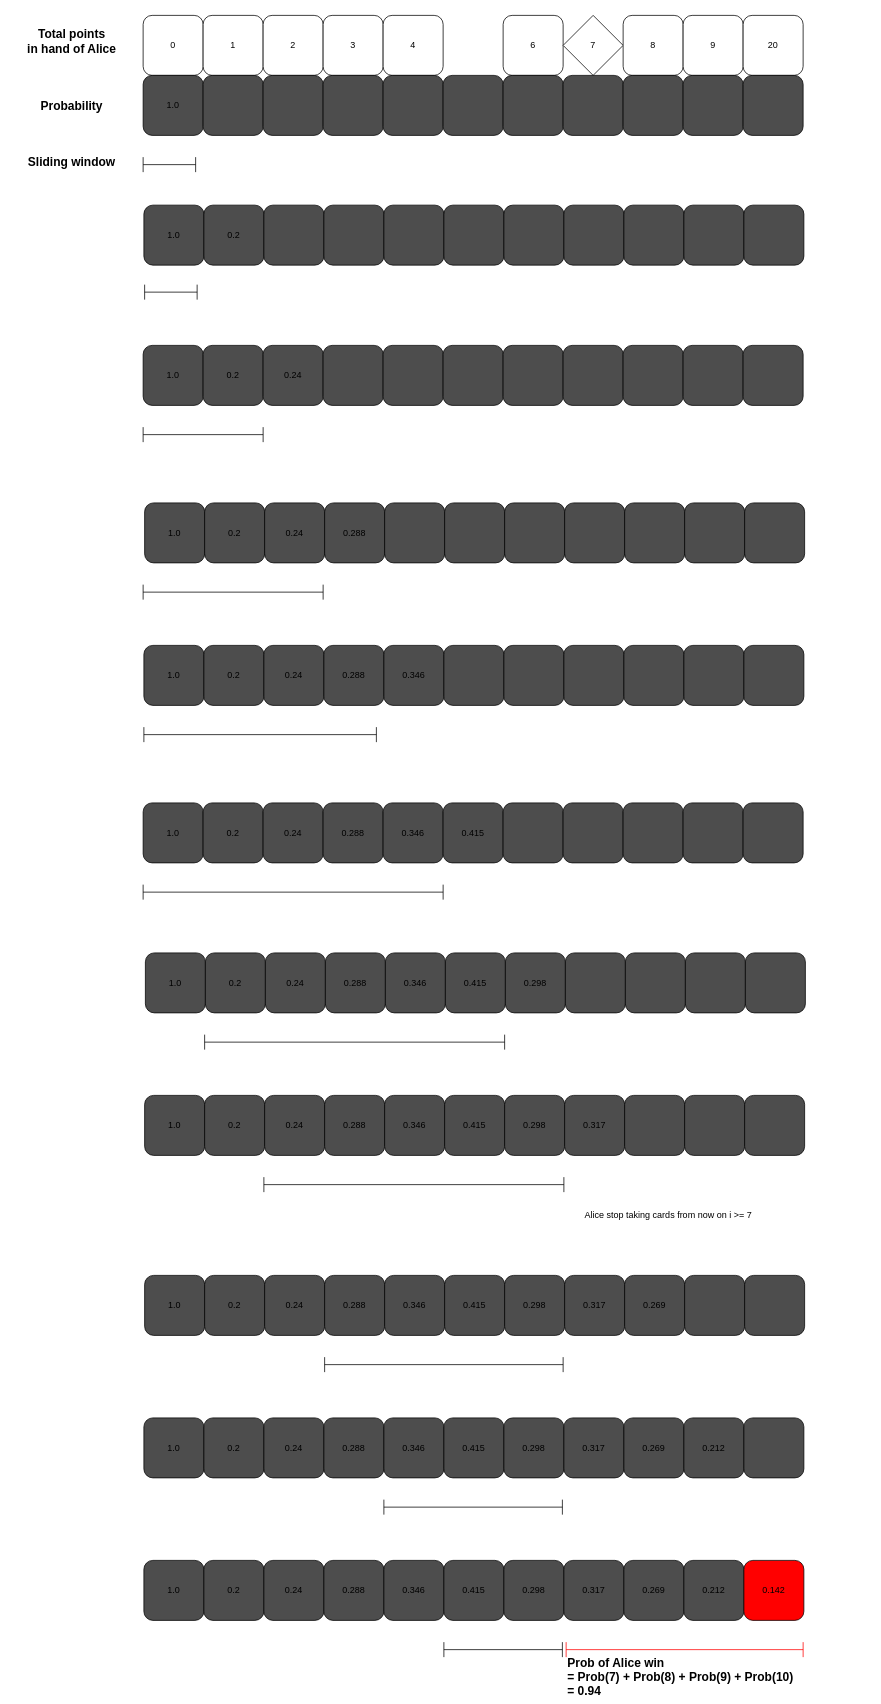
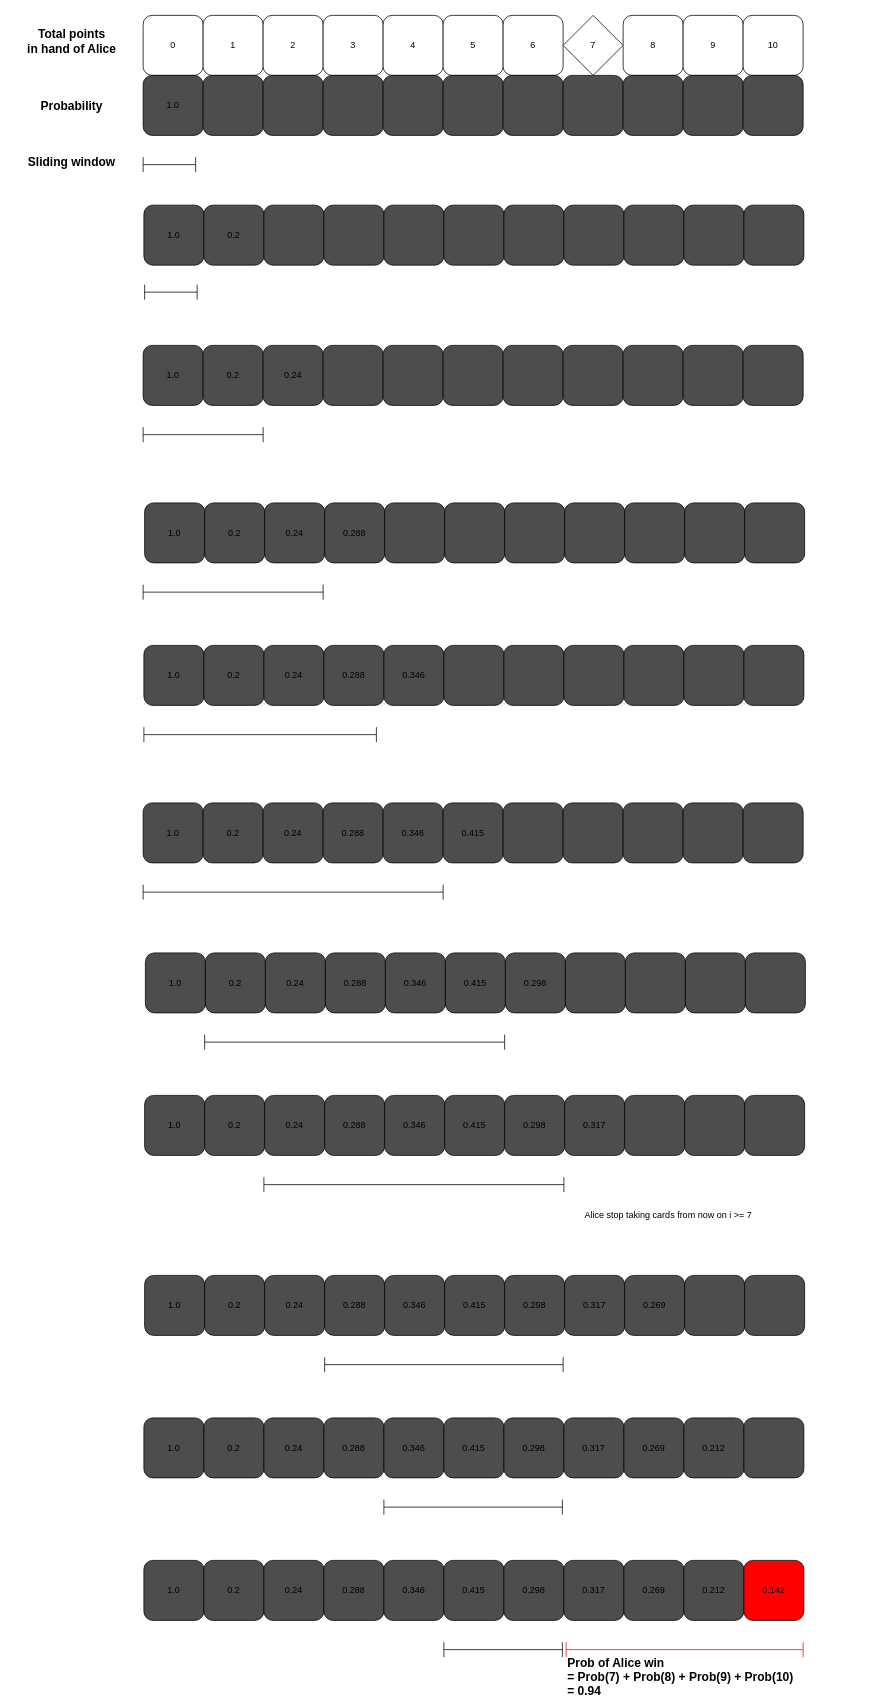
node "5": added
node "20": label "20" -> "10"
